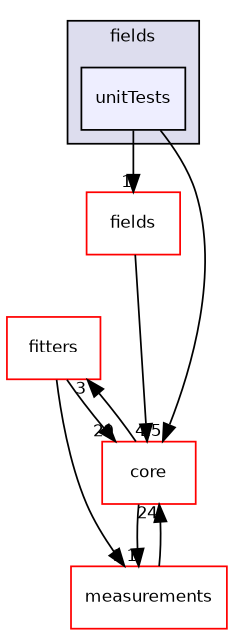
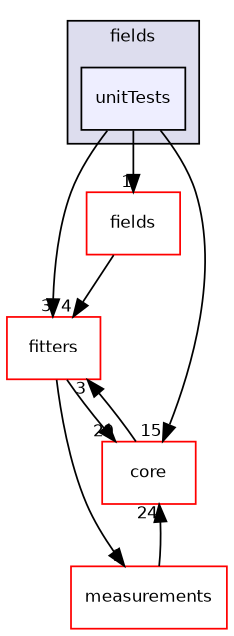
edge "unitTests" -> "fitters": added
edge "fields" -> "core": now "fields" -> "fitters"
edge "core" -> "measurements": removed
